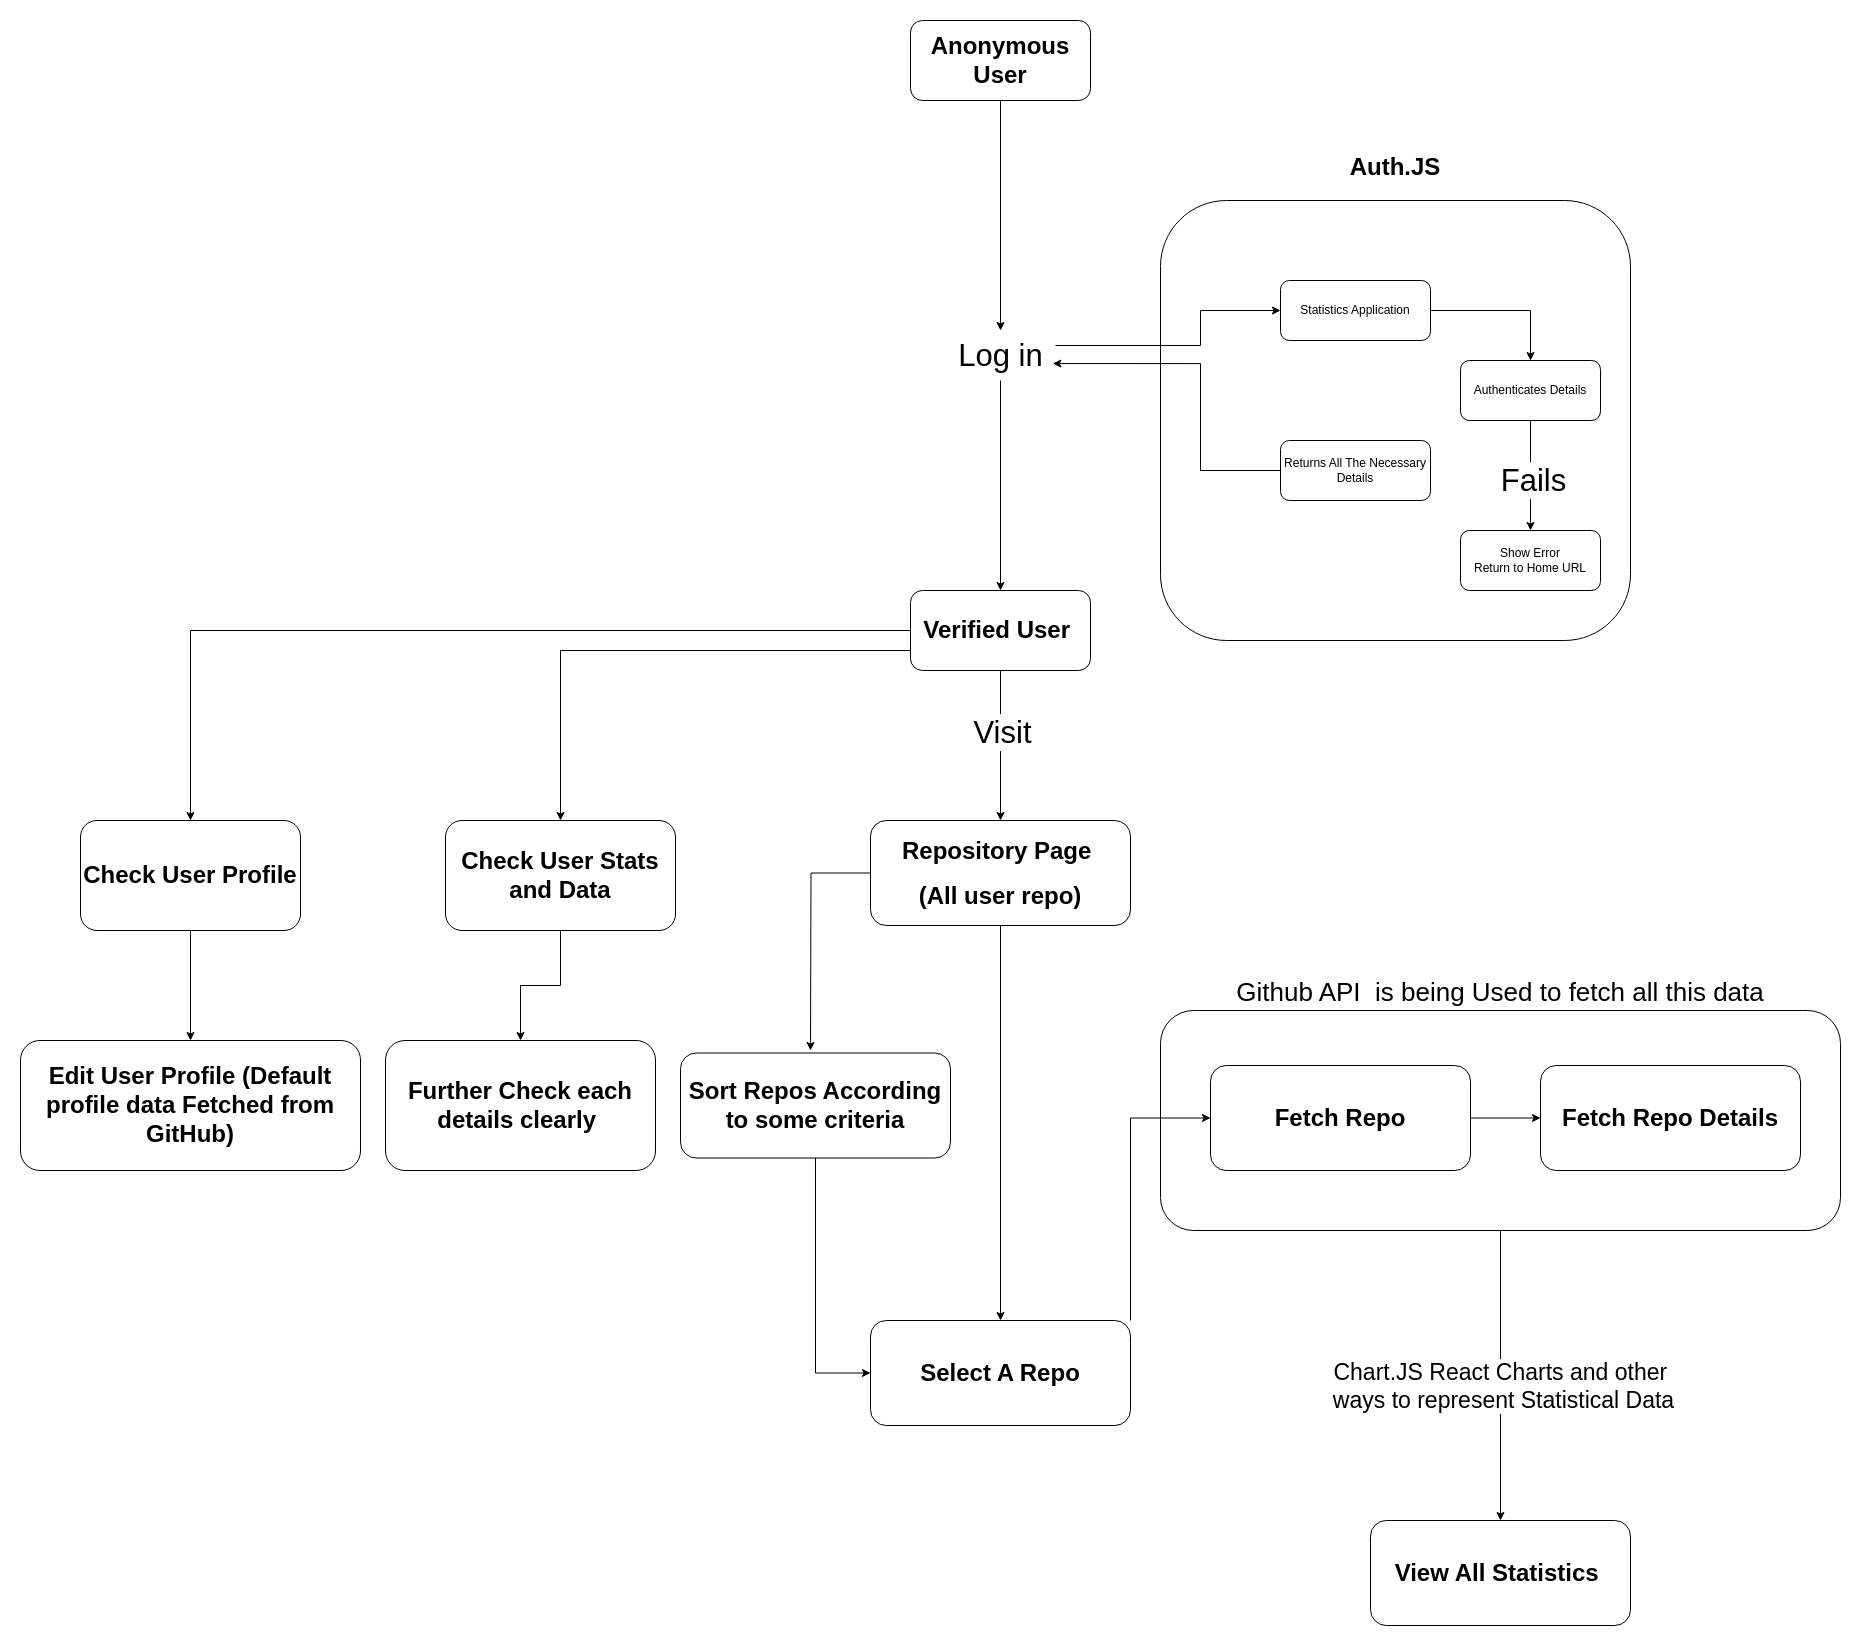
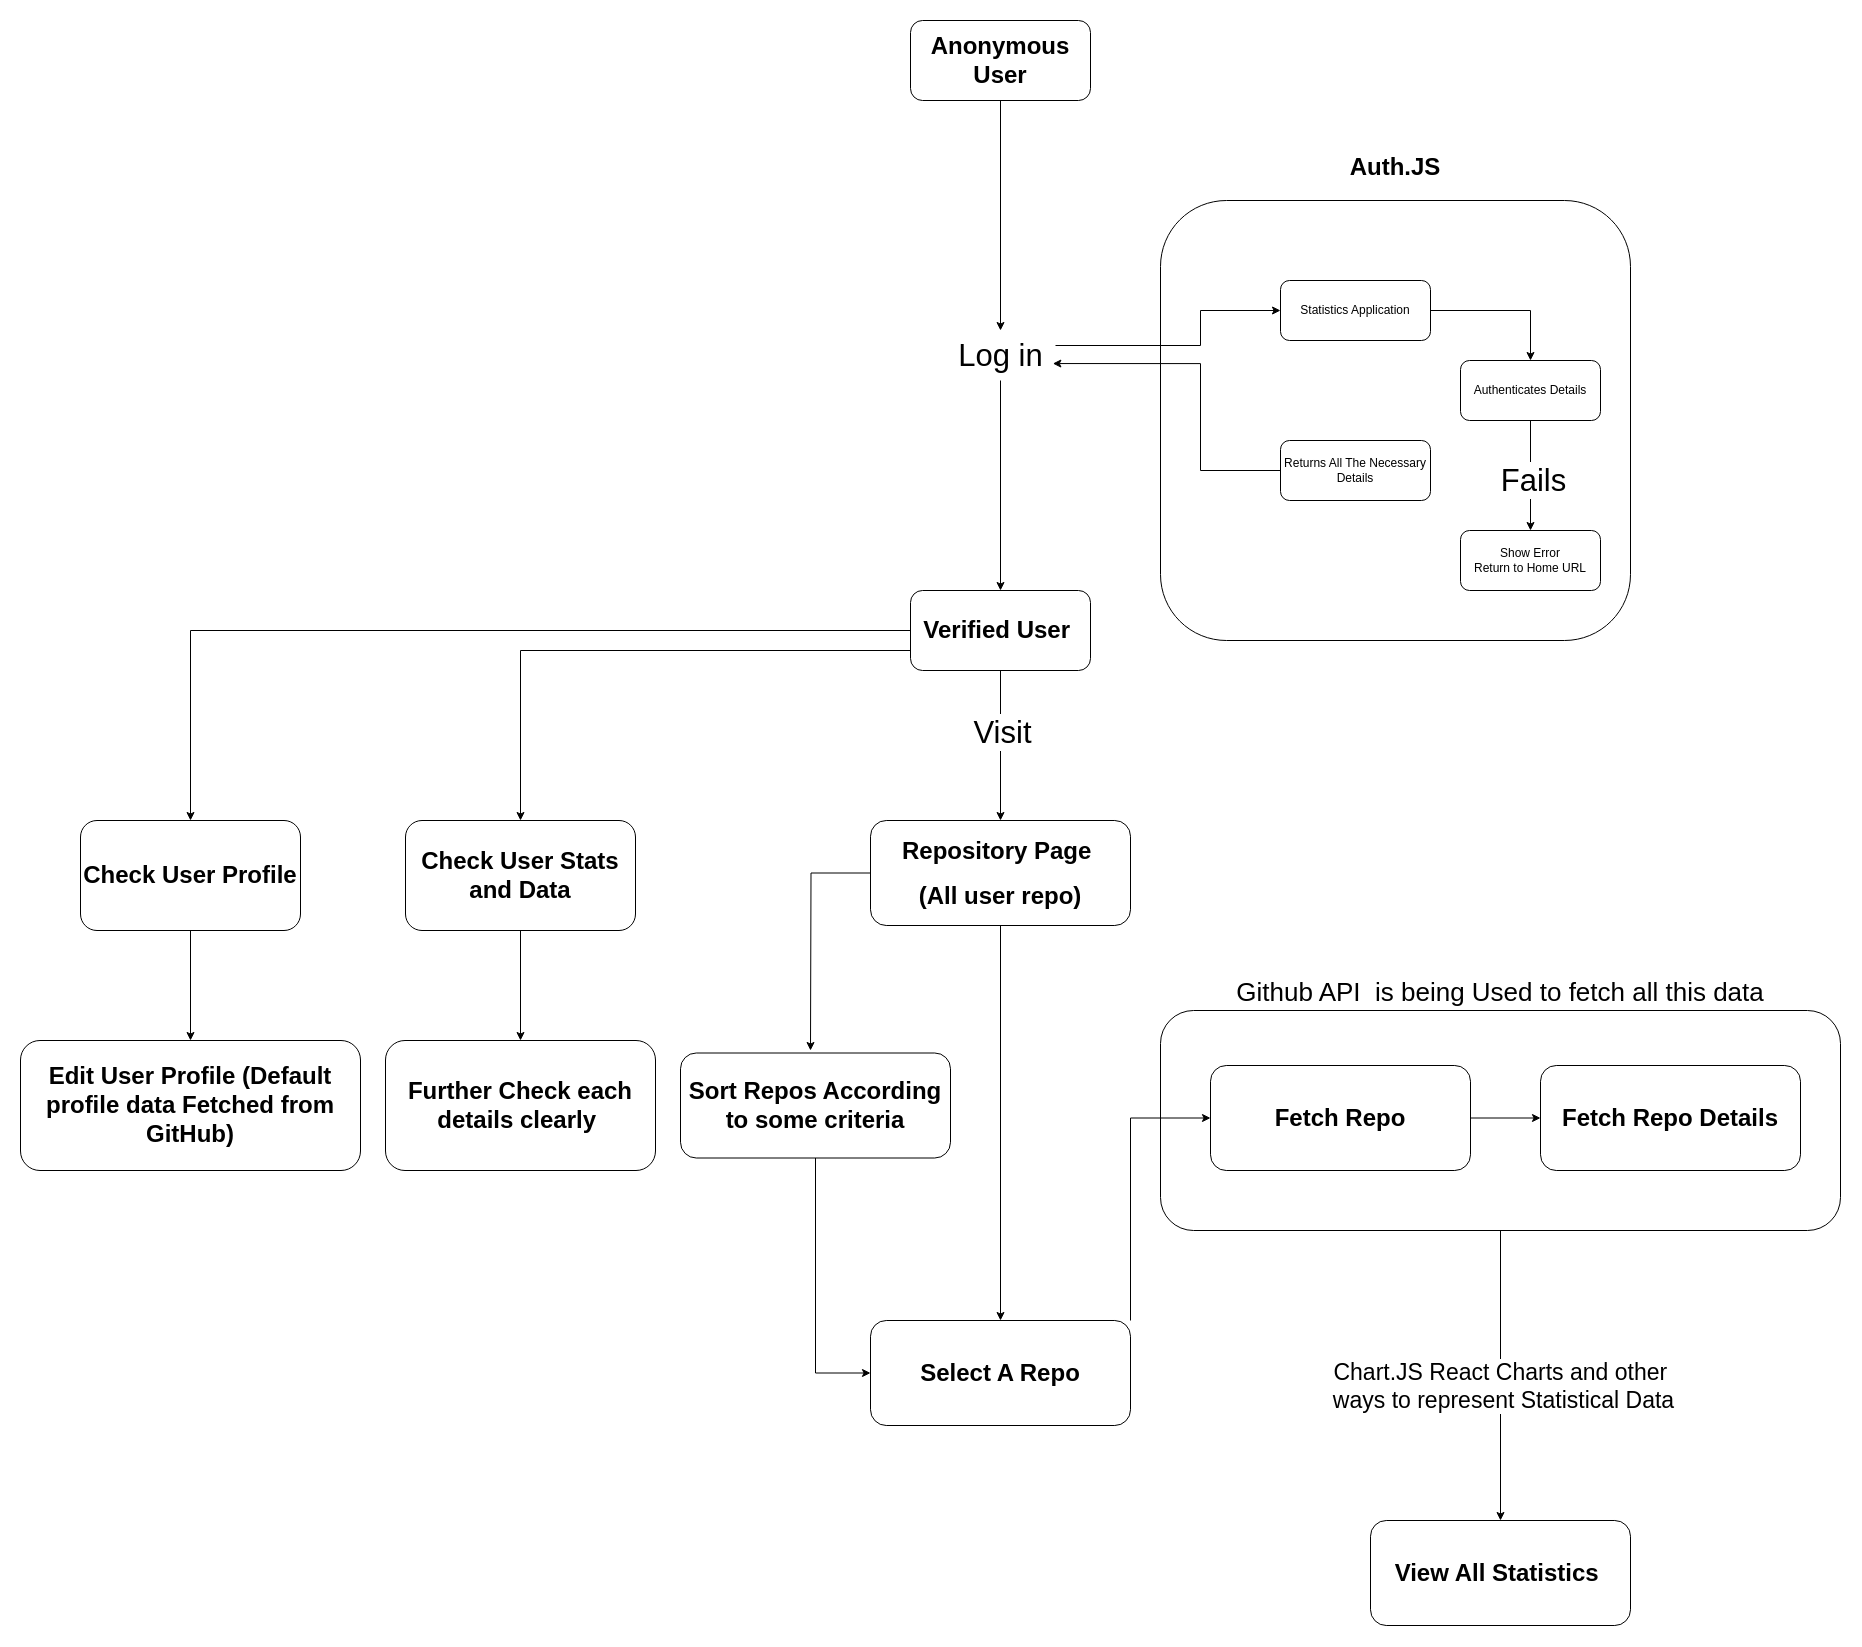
node "Check User Stats and Data": moved (561, 876) -> (521, 876)
